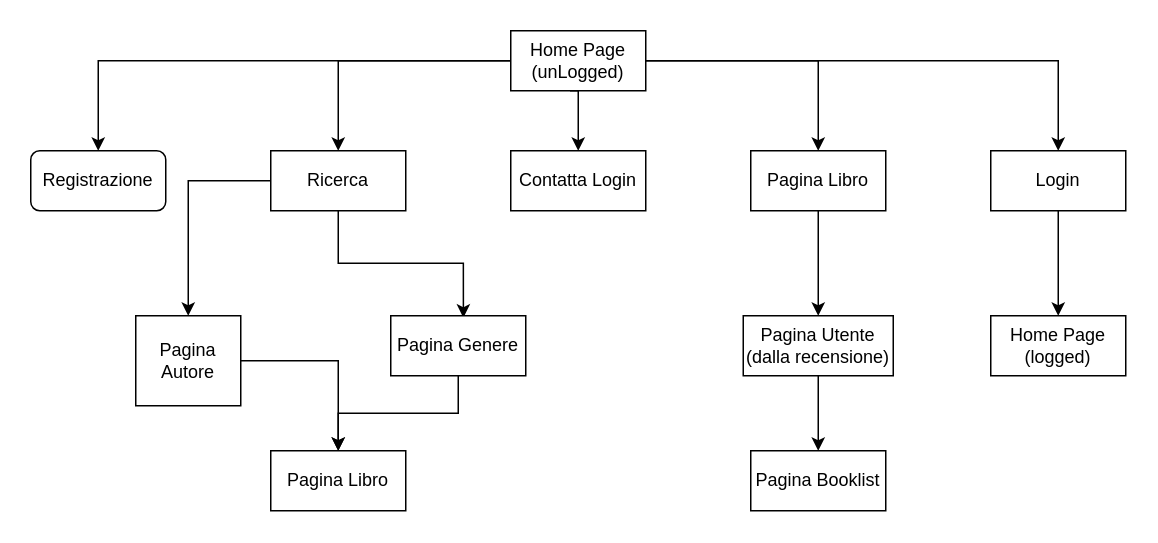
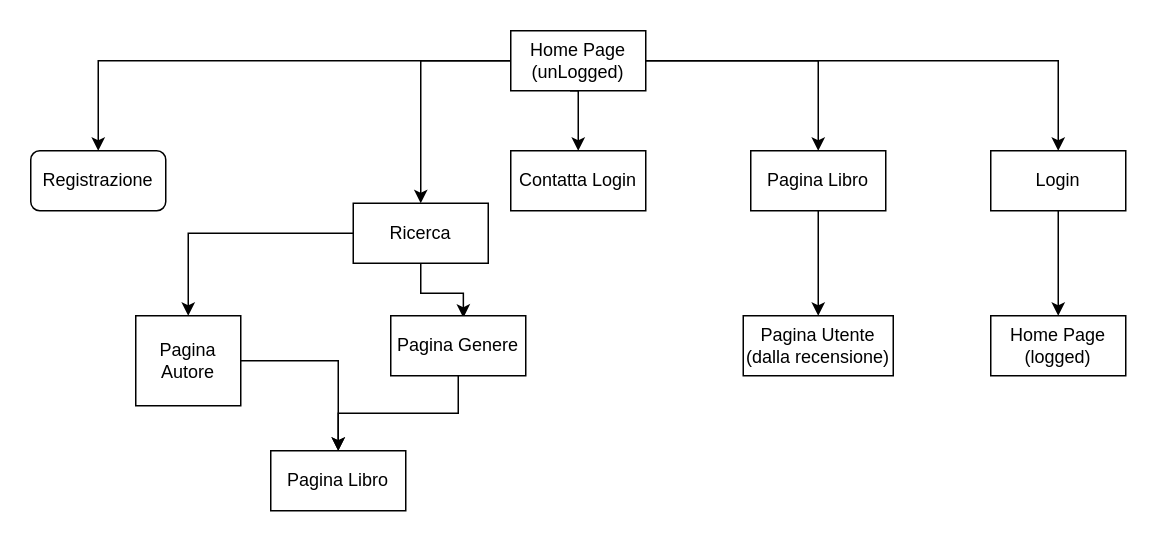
node "Ricerca": moved (338, 181) -> (421, 233)
edge "Pagina Utente (dalla recensione)" -> "Pagina Booklist": removed
node "Pagina Booklist": removed
